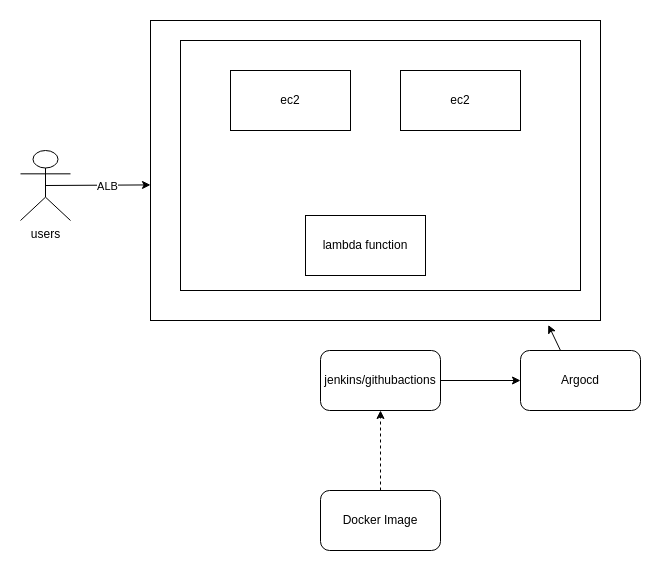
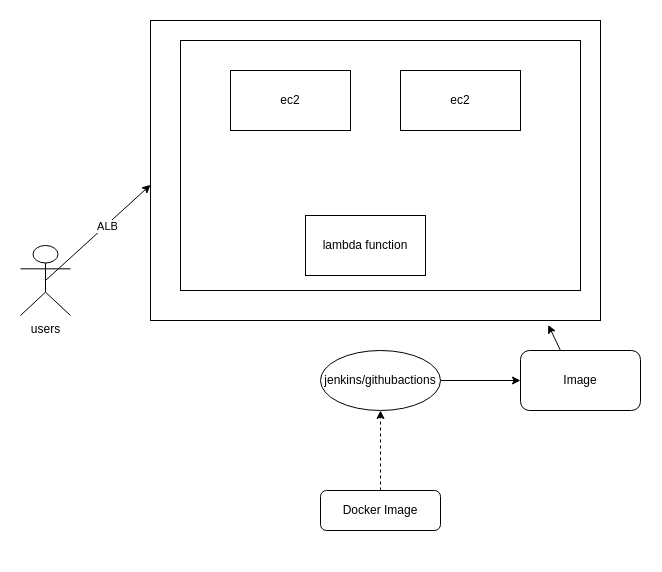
node "users": moved (46, 186) -> (46, 281)
node "jenkins/githubactions": shape rounded rectangle -> ellipse
node "Argocd": label "Argocd" -> "Image"
node "Docker Image": size 120x60 -> 120x40
